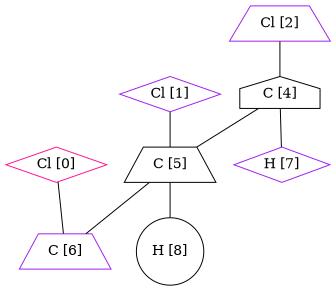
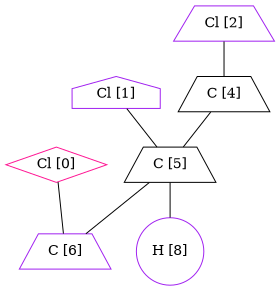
node "Cl [1]": shape diamond -> house
node "C [4]": shape house -> trapezium
node "H [7]": removed
node "H [8]": color black -> purple
